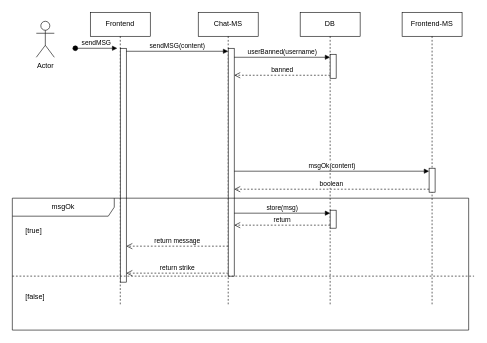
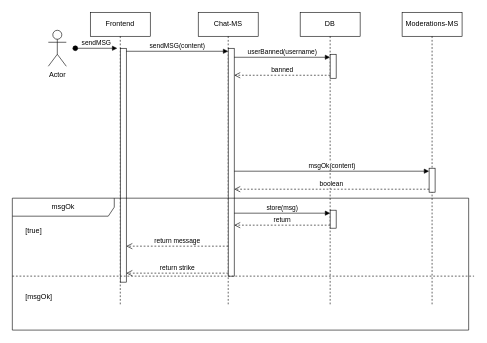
node "Frontend-MS": label "Frontend-MS" -> "Moderations-MS"
node "Actor": moved (45, 39) -> (57, 48)
node "[false]": label "[false]" -> "[msgOk]"
